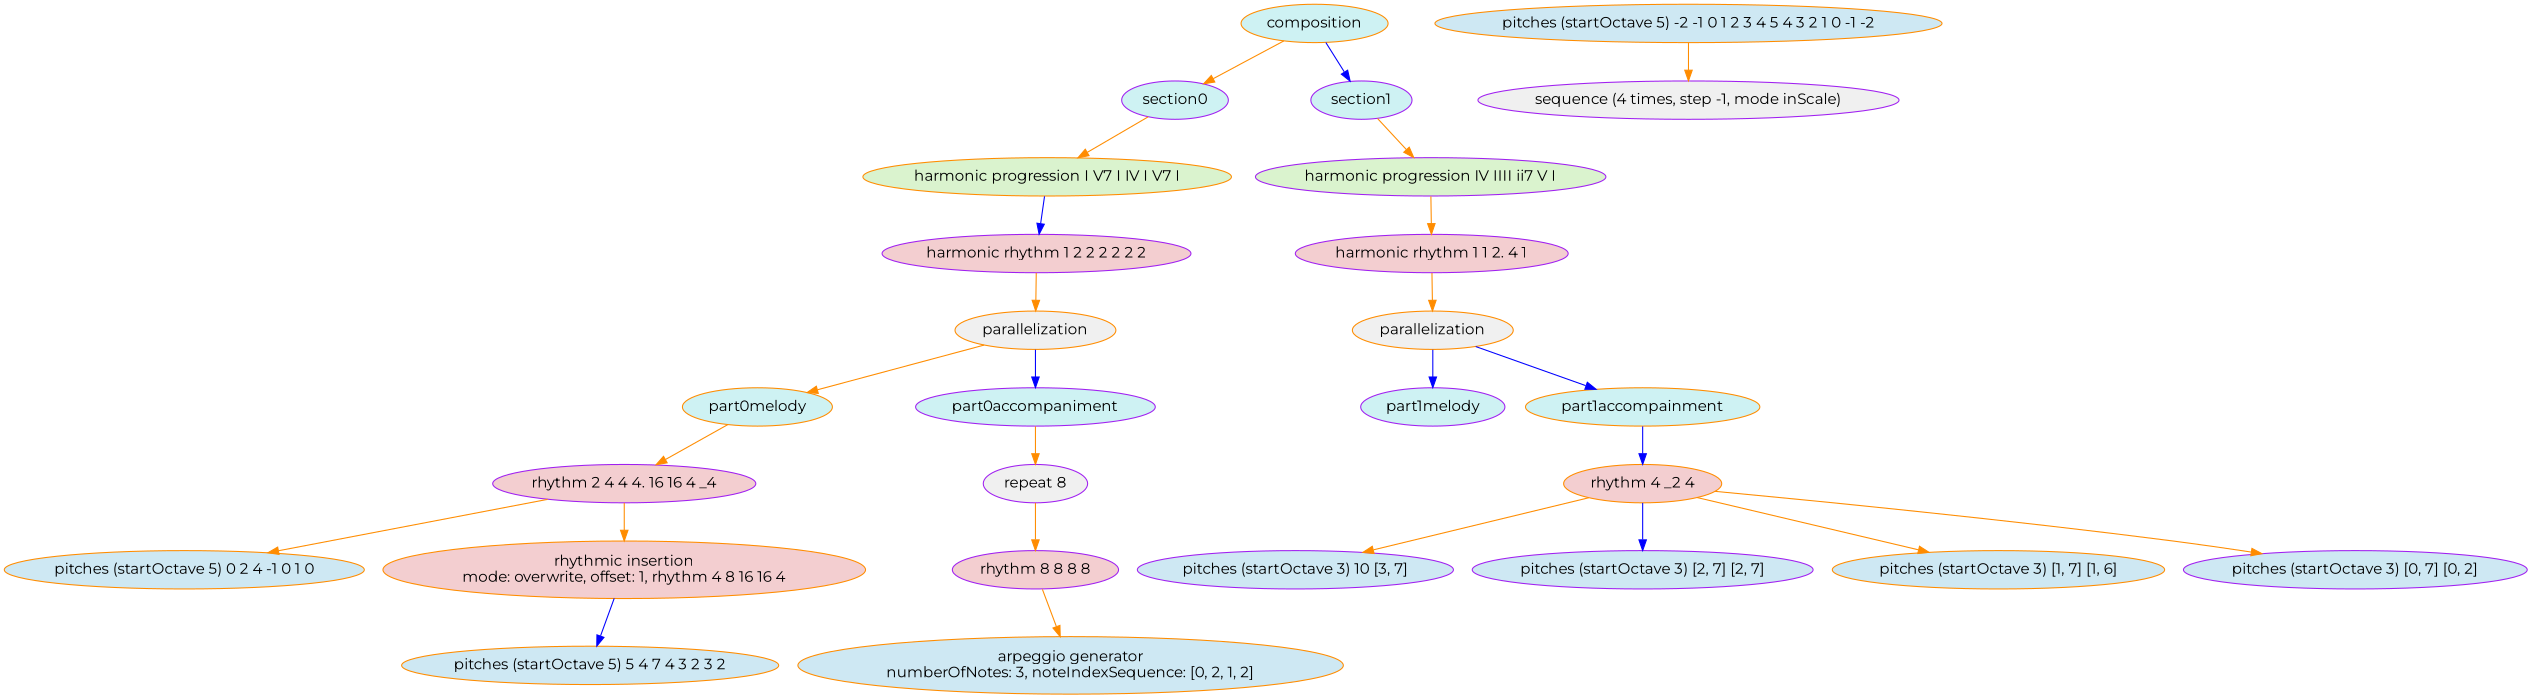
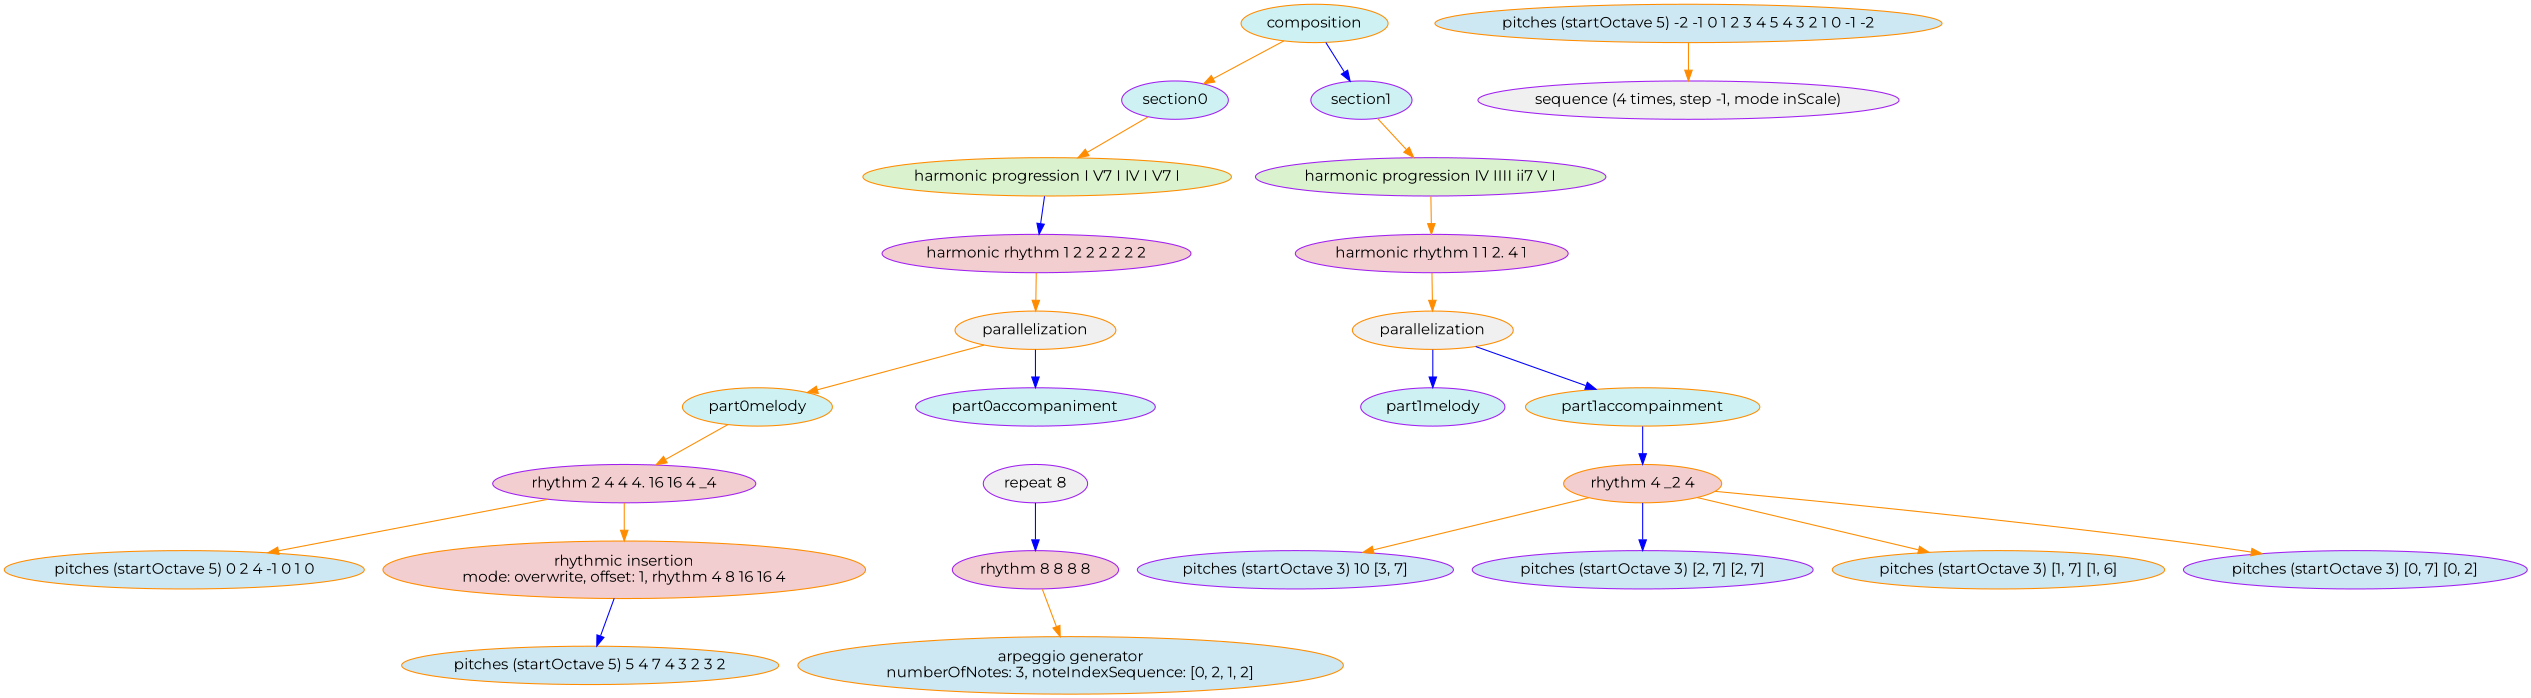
edge "part0accompaniment" -> "repeat 8": removed
edge "repeat 8" -> "rhythm 8 8 8 8": color darkorange -> blue
